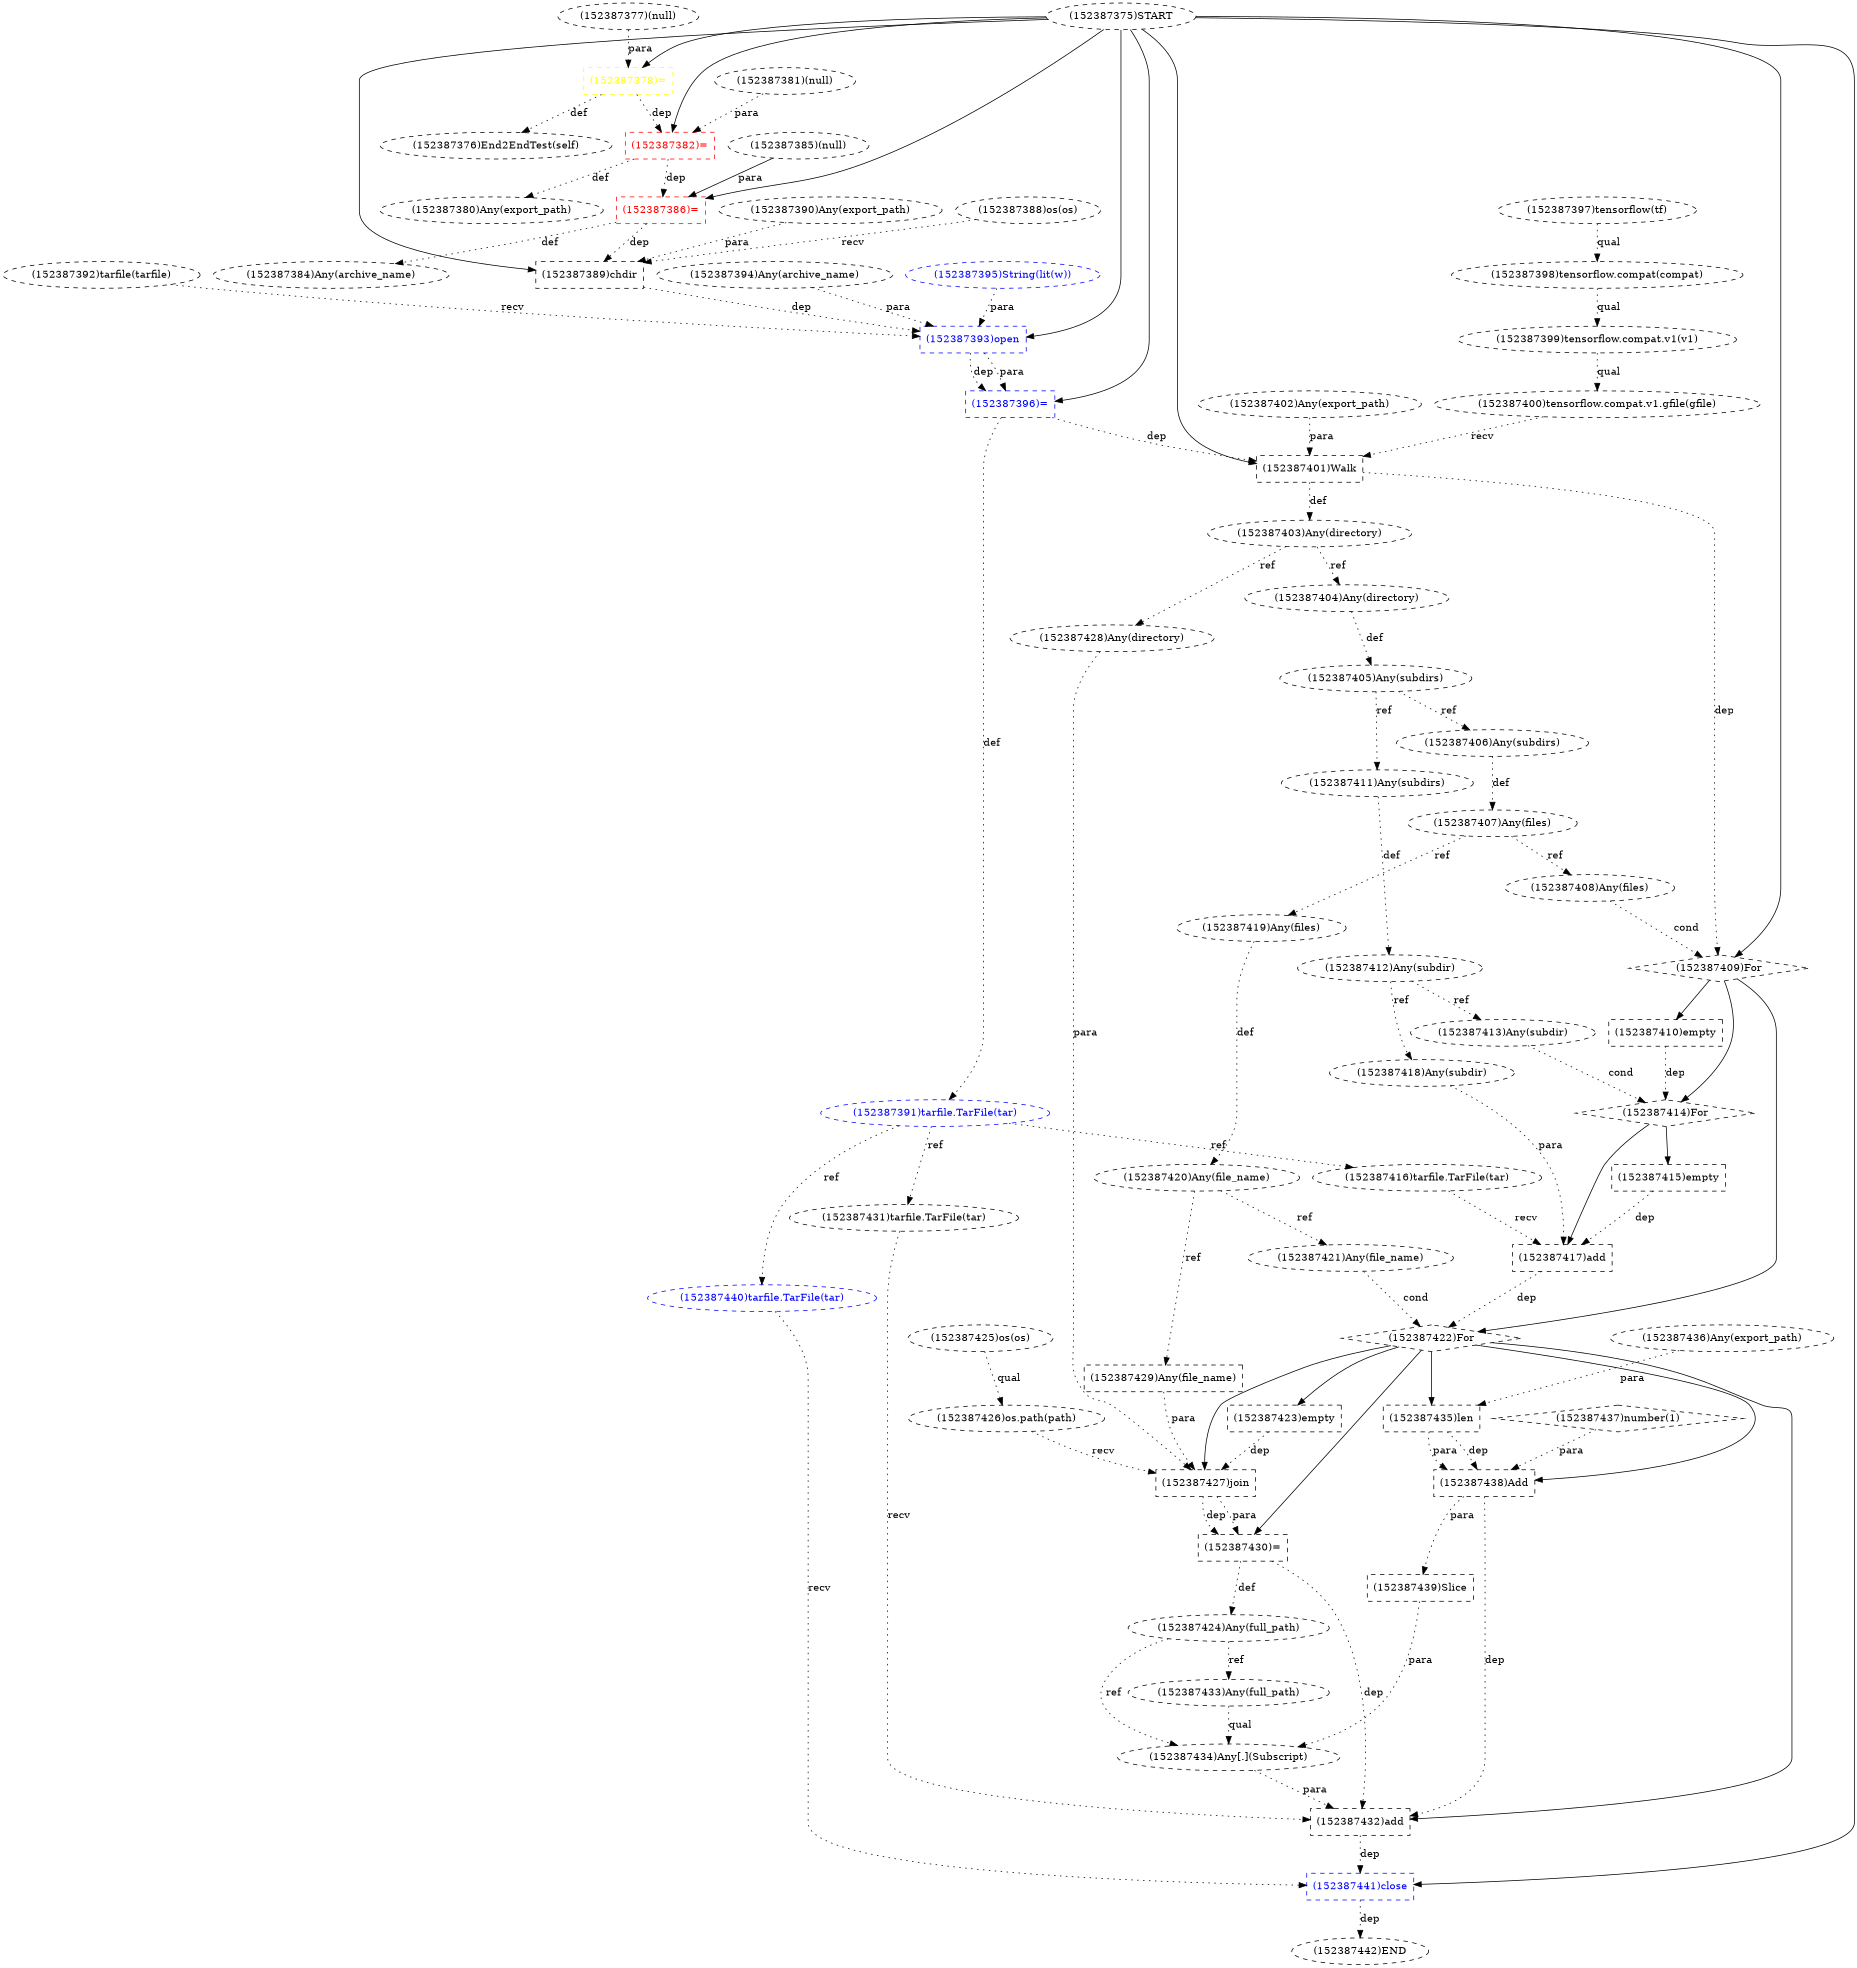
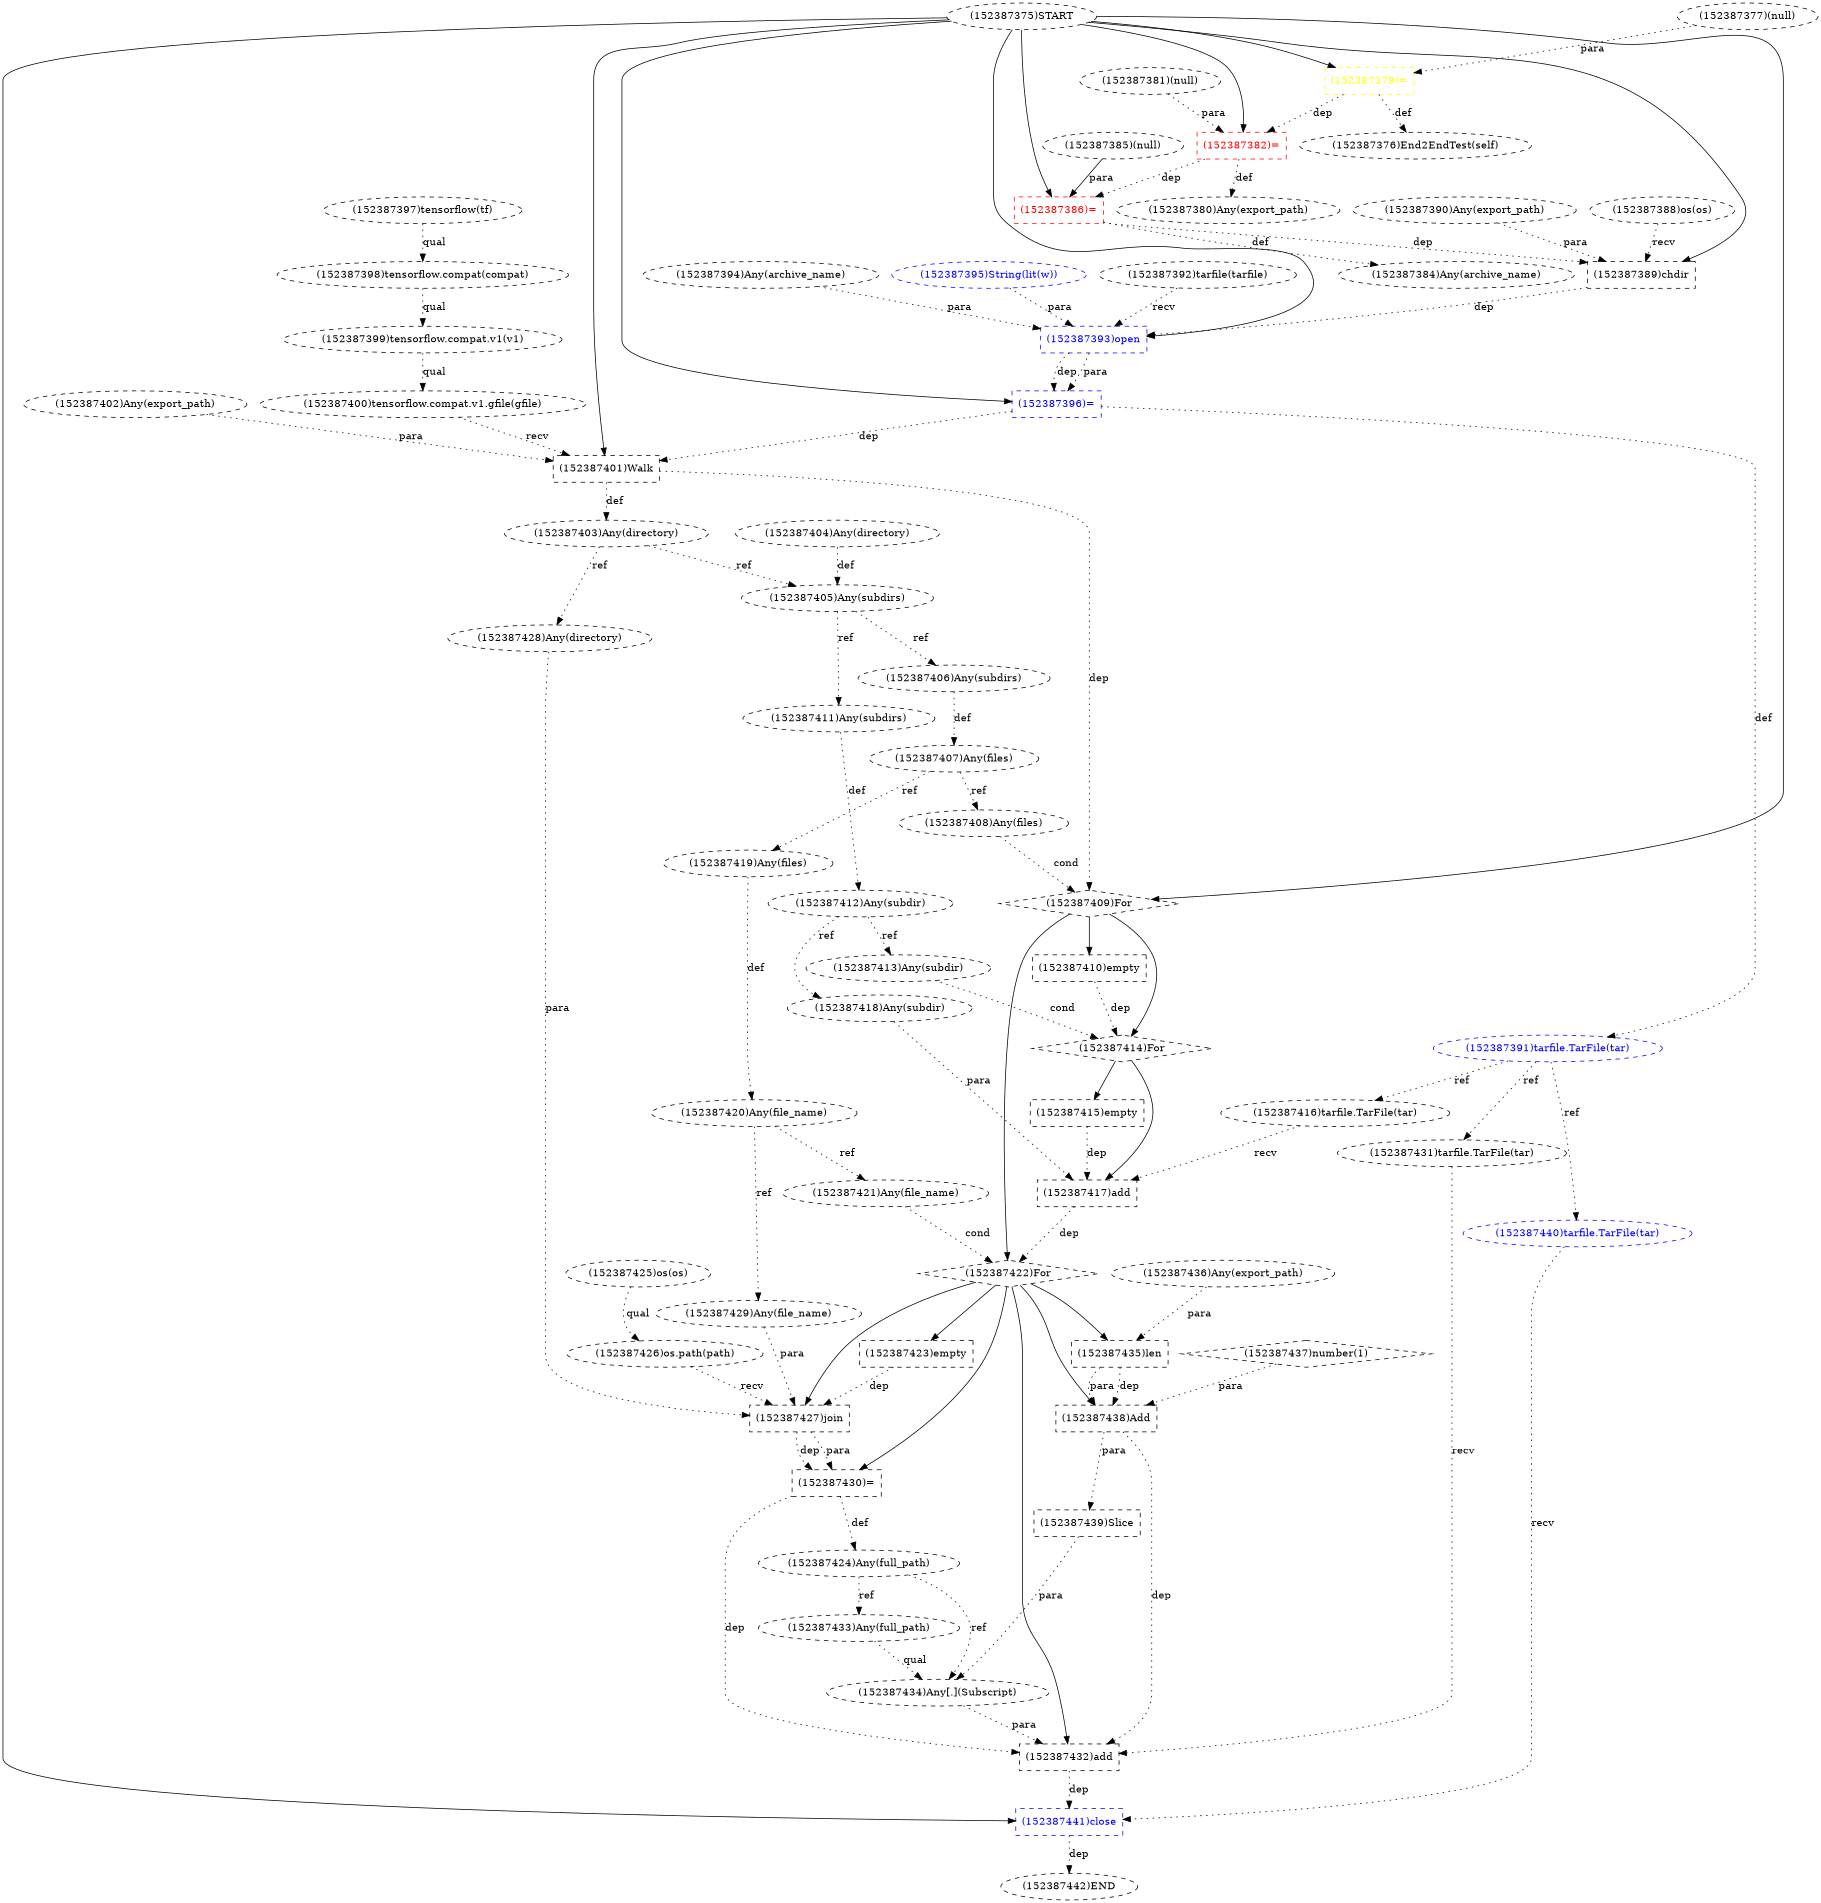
edge "(152387403)Any(directory)" -> "(152387404)Any(directory)": now "(152387403)Any(directory)" -> "(152387405)Any(subdirs)"
node "(152387429)Any(file_name)": shape box -> ellipse
